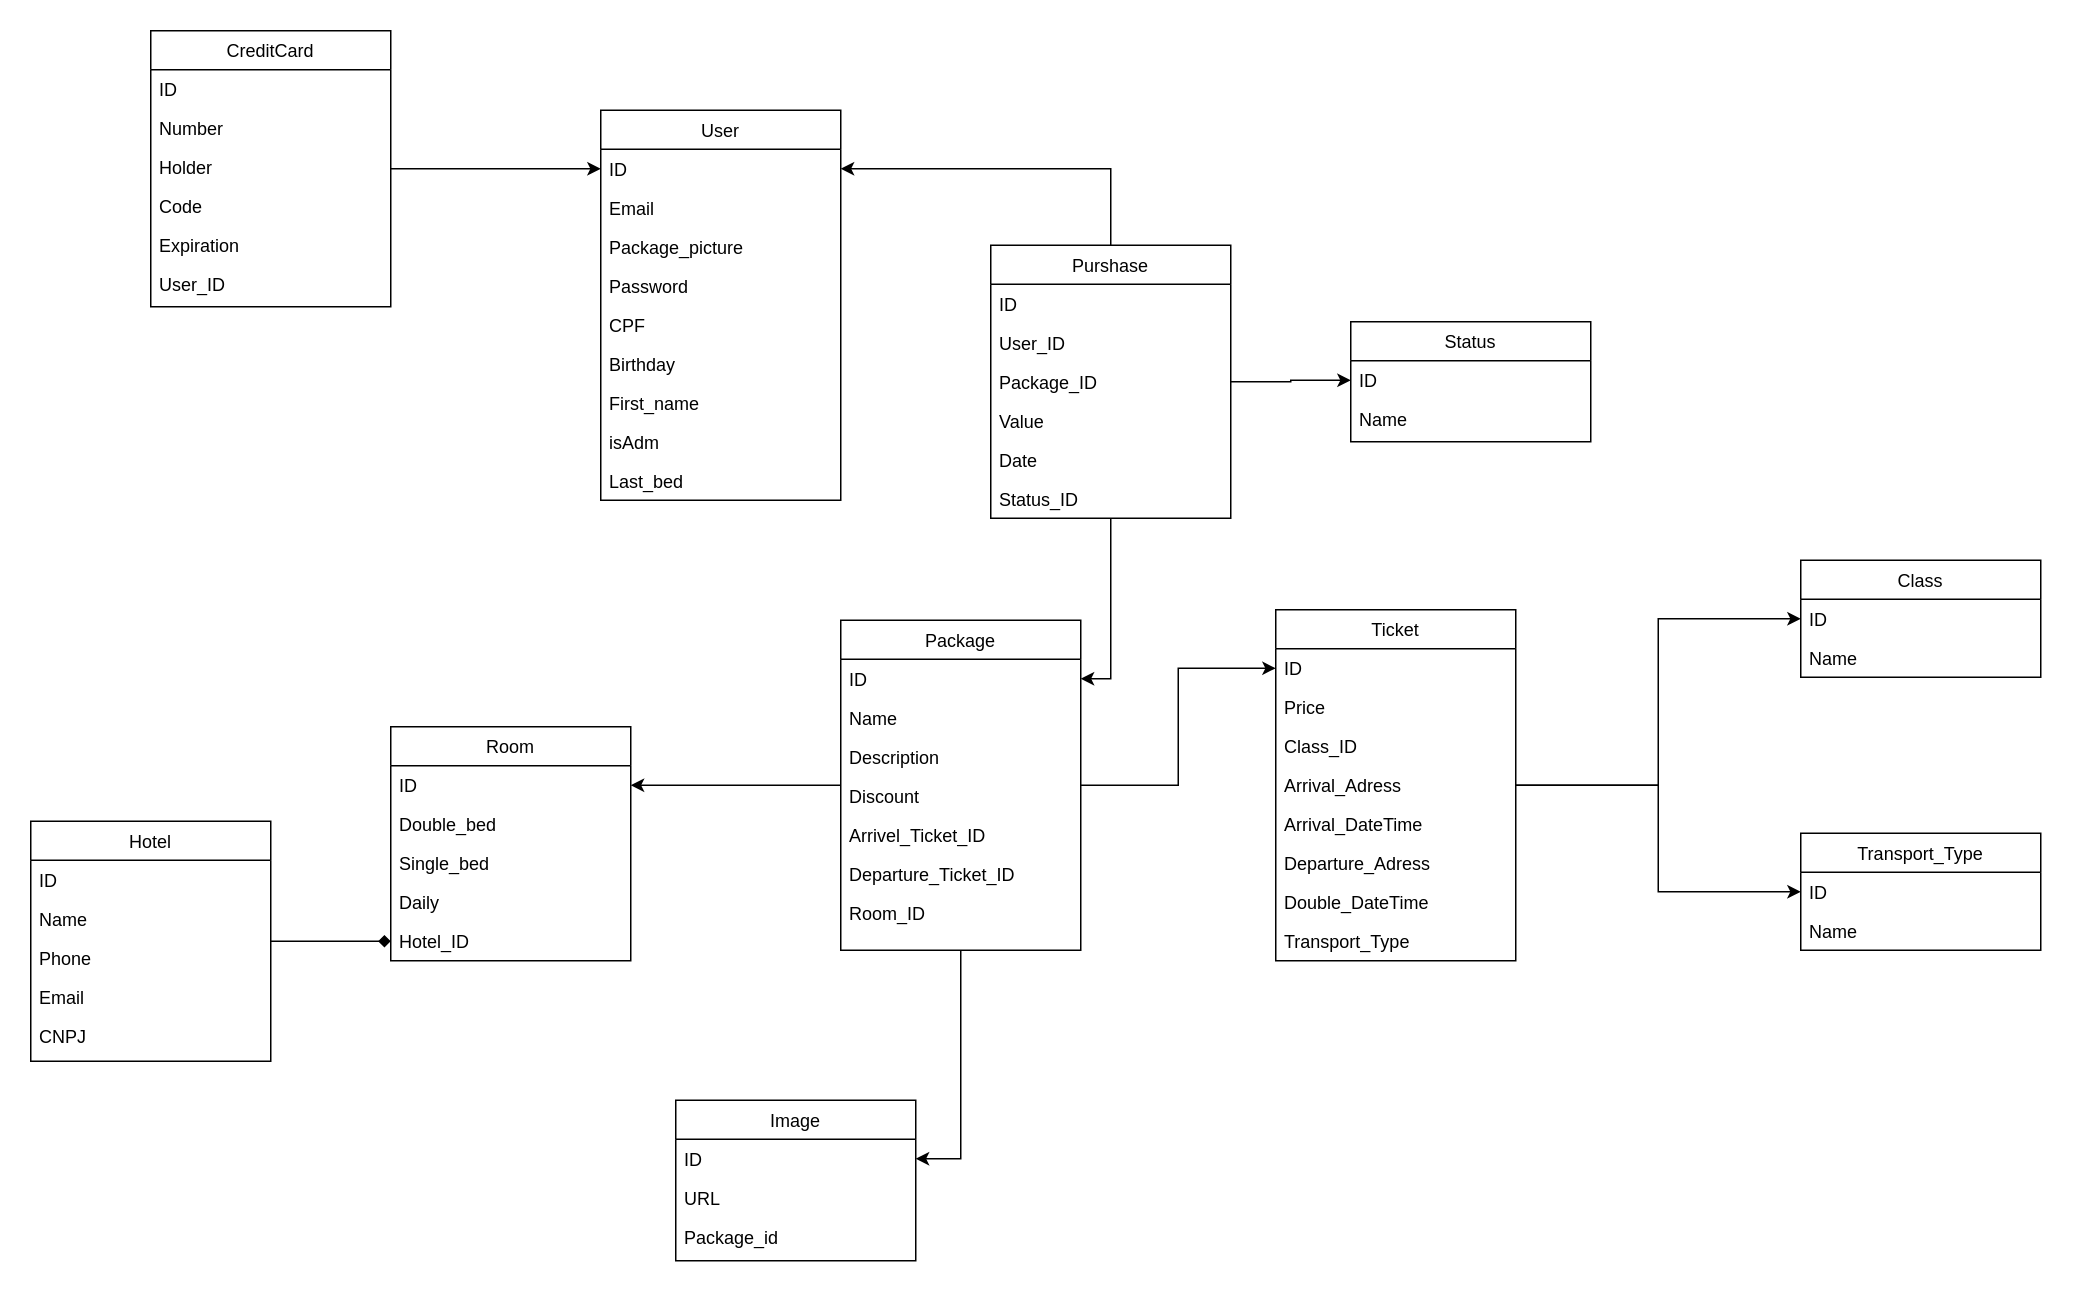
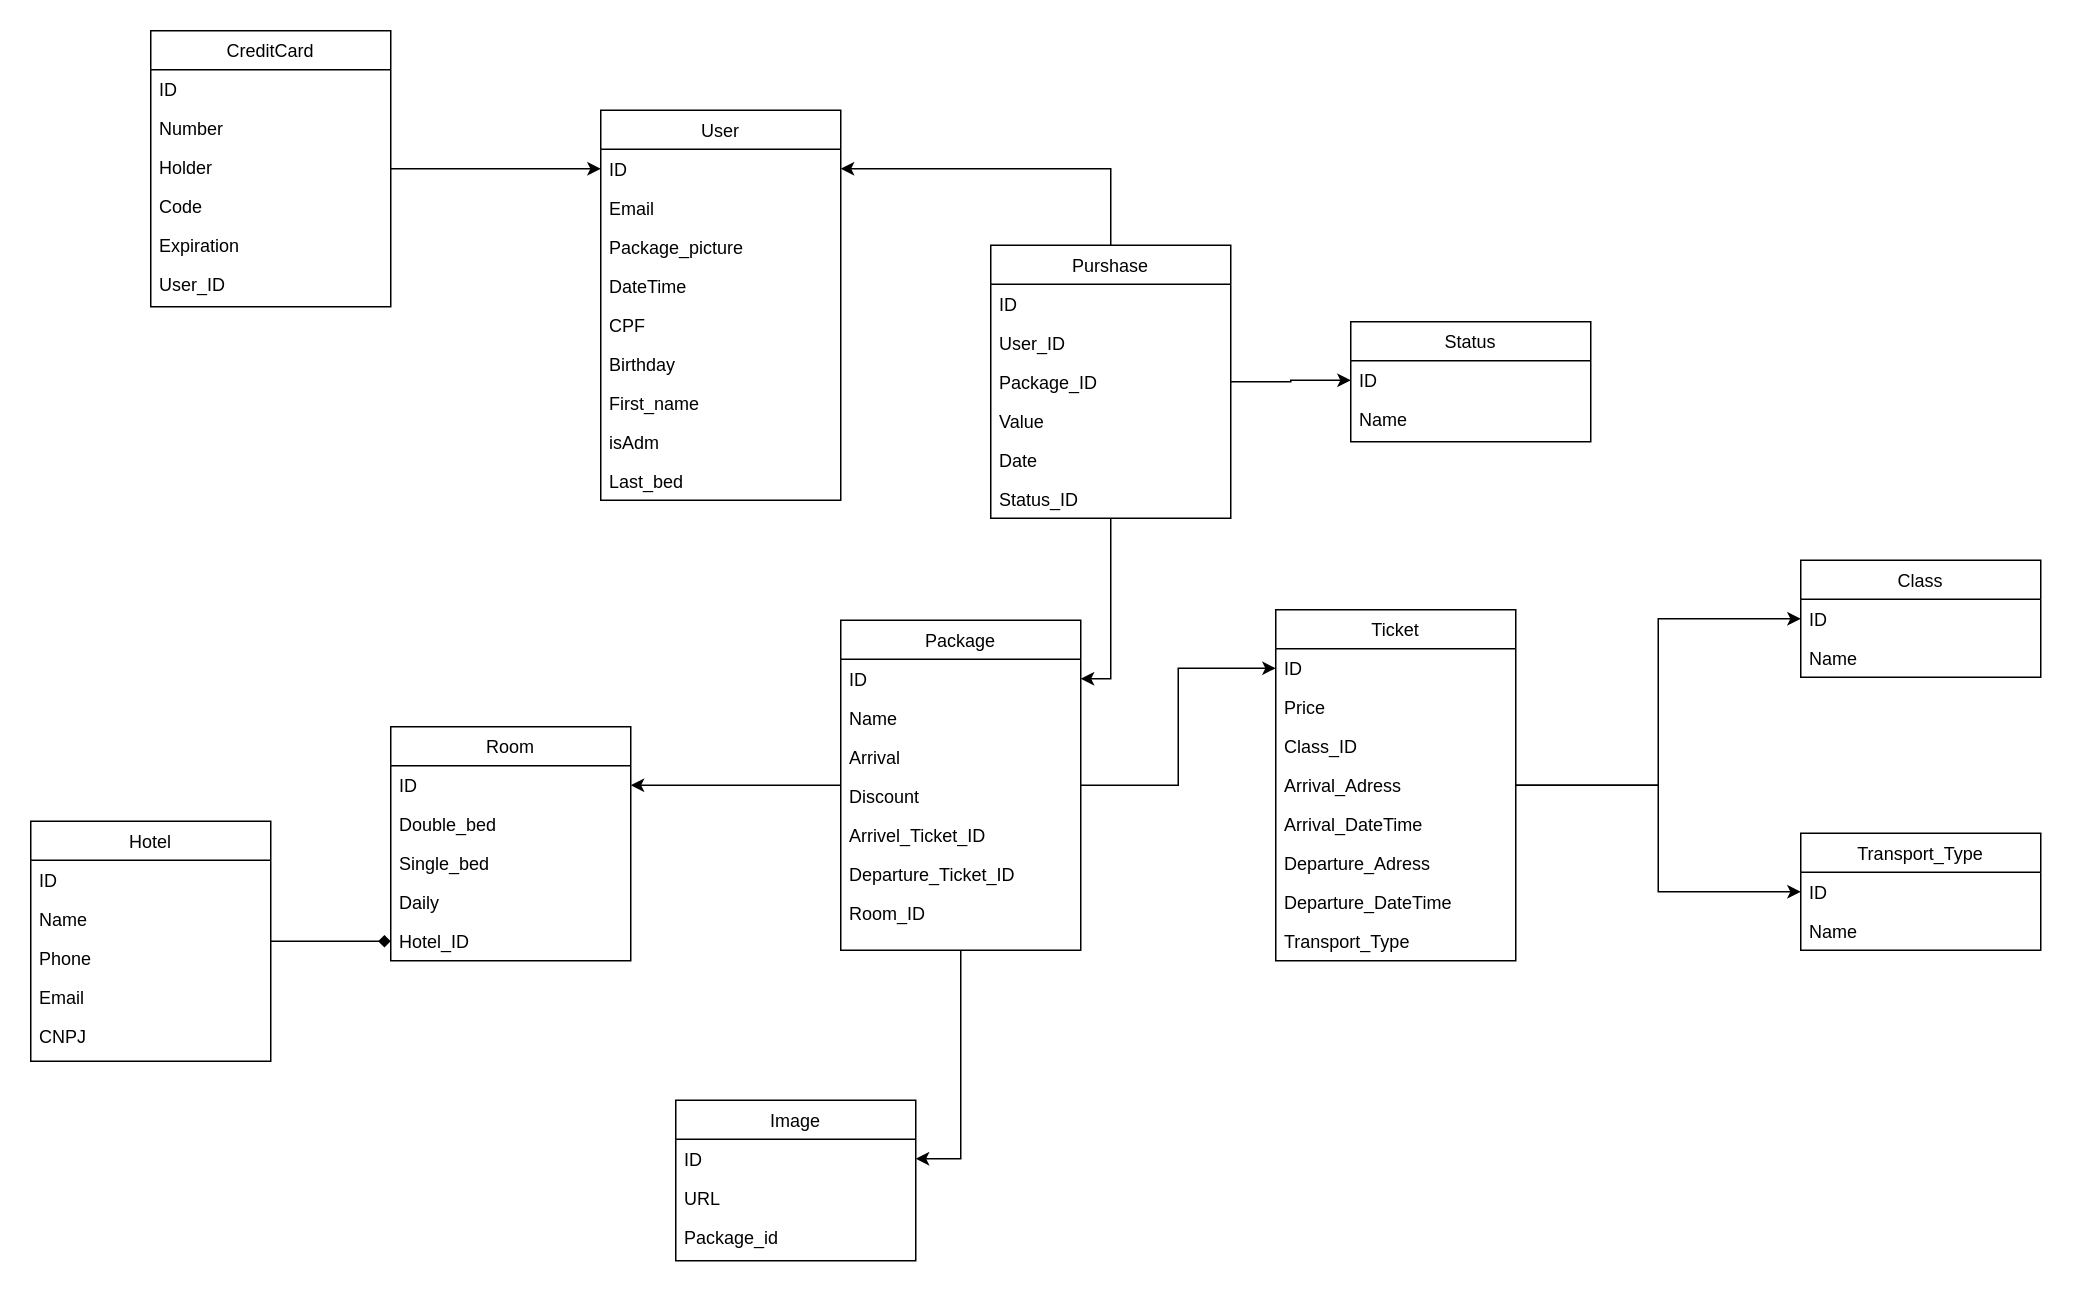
node "Password": label "Password" -> "DateTime"
node "Description": label "Description" -> "Arrival"
node "Double_DateTime": label "Double_DateTime" -> "Departure_DateTime"
